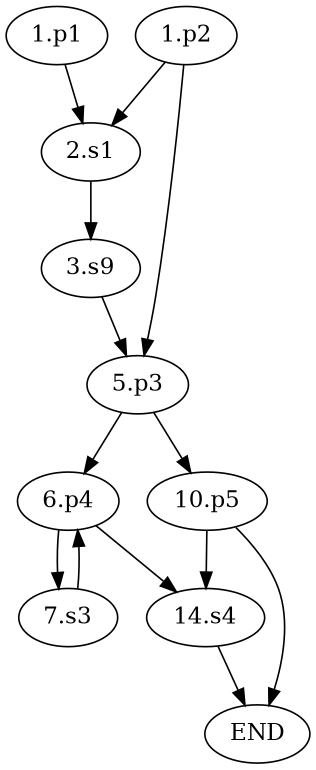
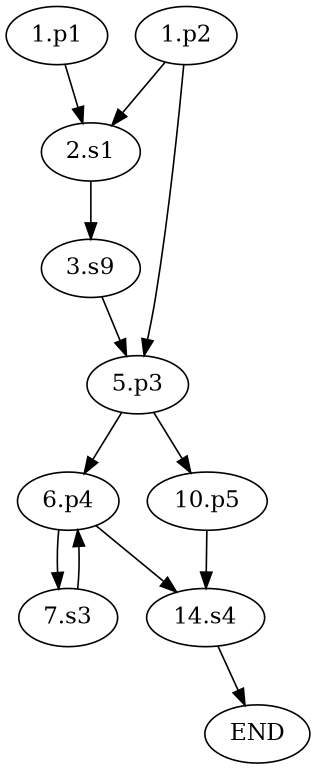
edge "10.p5" -> "END": removed
